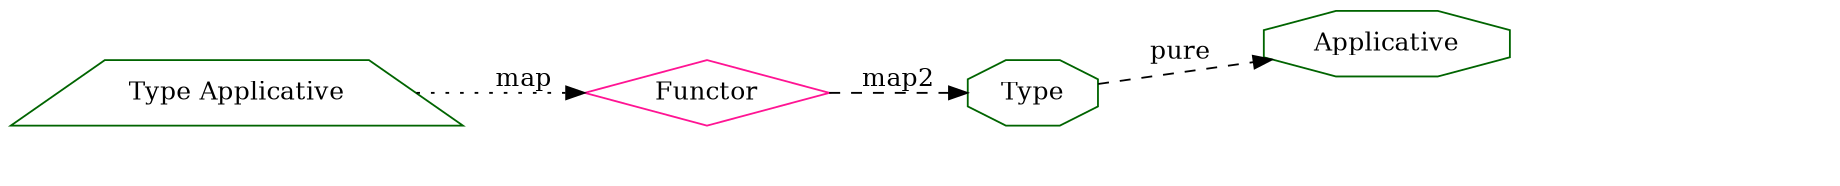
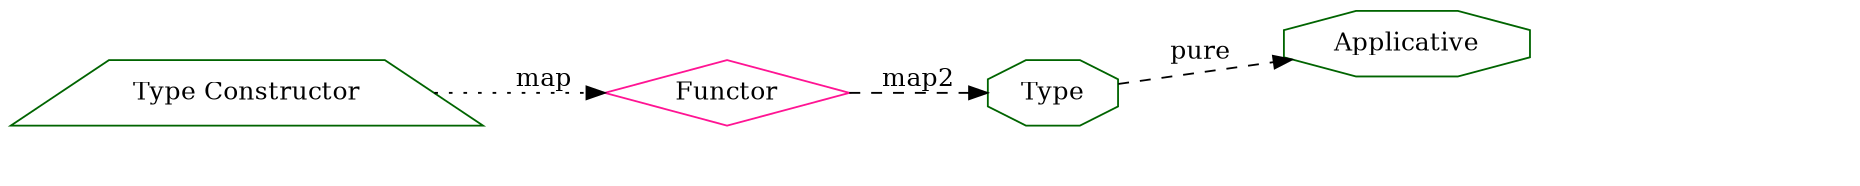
node "Type Applicative": label "Type Applicative" -> "Type Constructor"
